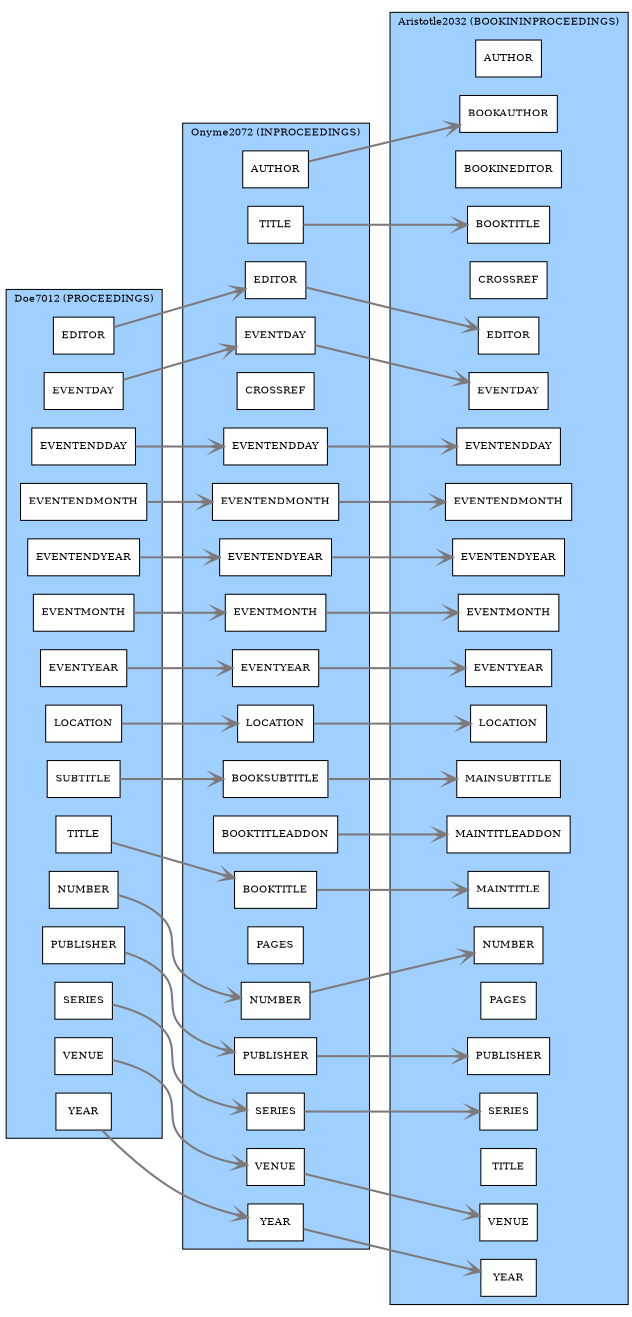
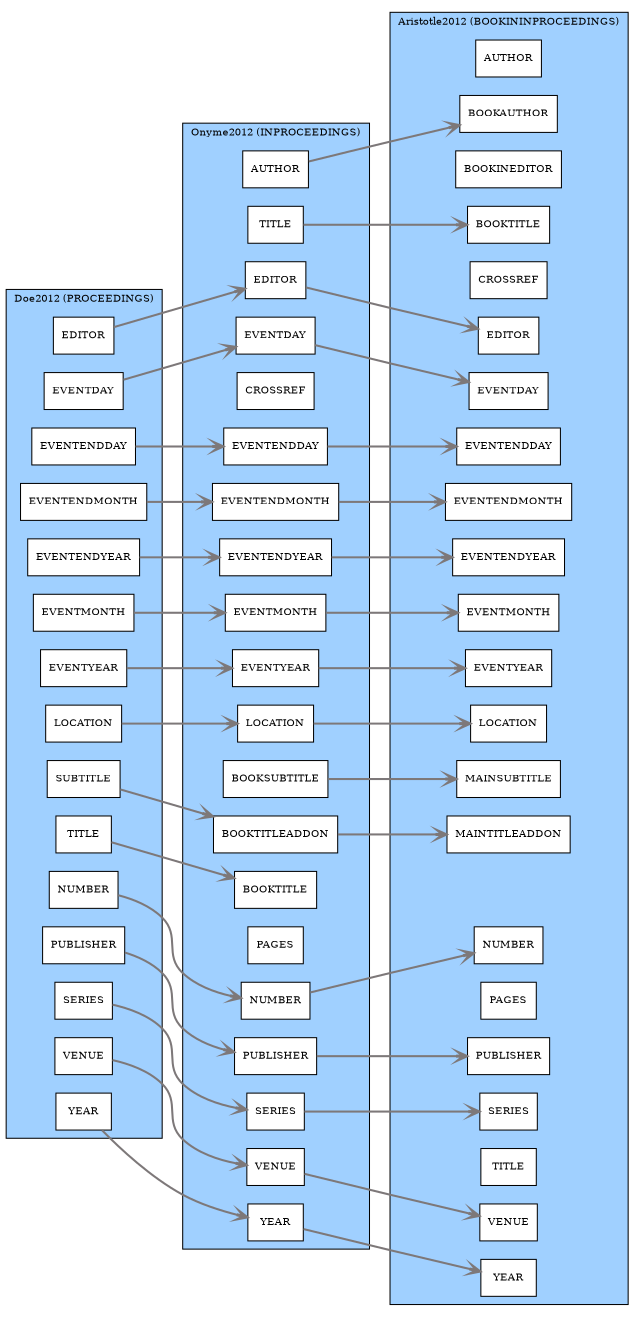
cluster "Aristotle2032 (BOOKININPROCEEDINGS)": label "Aristotle2032 (BOOKININPROCEEDINGS)" -> "Aristotle2012 (BOOKININPROCEEDINGS)"
cluster "Onyme2072 (INPROCEEDINGS)": label "Onyme2072 (INPROCEEDINGS)" -> "Onyme2012 (INPROCEEDINGS)"
cluster "Doe7012 (PROCEEDINGS)": label "Doe7012 (PROCEEDINGS)" -> "Doe2012 (PROCEEDINGS)"
edge "SUBTITLE" -> "BOOKSUBTITLE": now "SUBTITLE" -> "BOOKTITLEADDON"
node "MAINTITLE": removed
